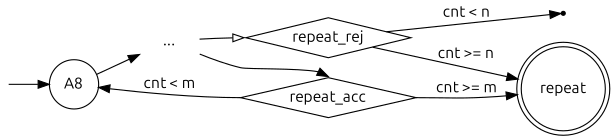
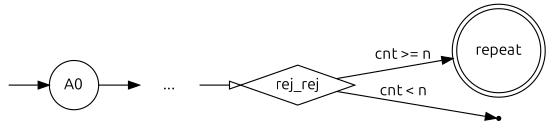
node "repeat_rej": label "repeat_rej" -> "rej_rej"
node "A8": label "A8" -> "A0"
node "repeat_acc": removed
